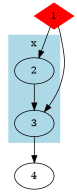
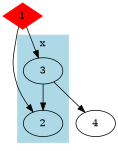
edge "2" -> "3": reversed
